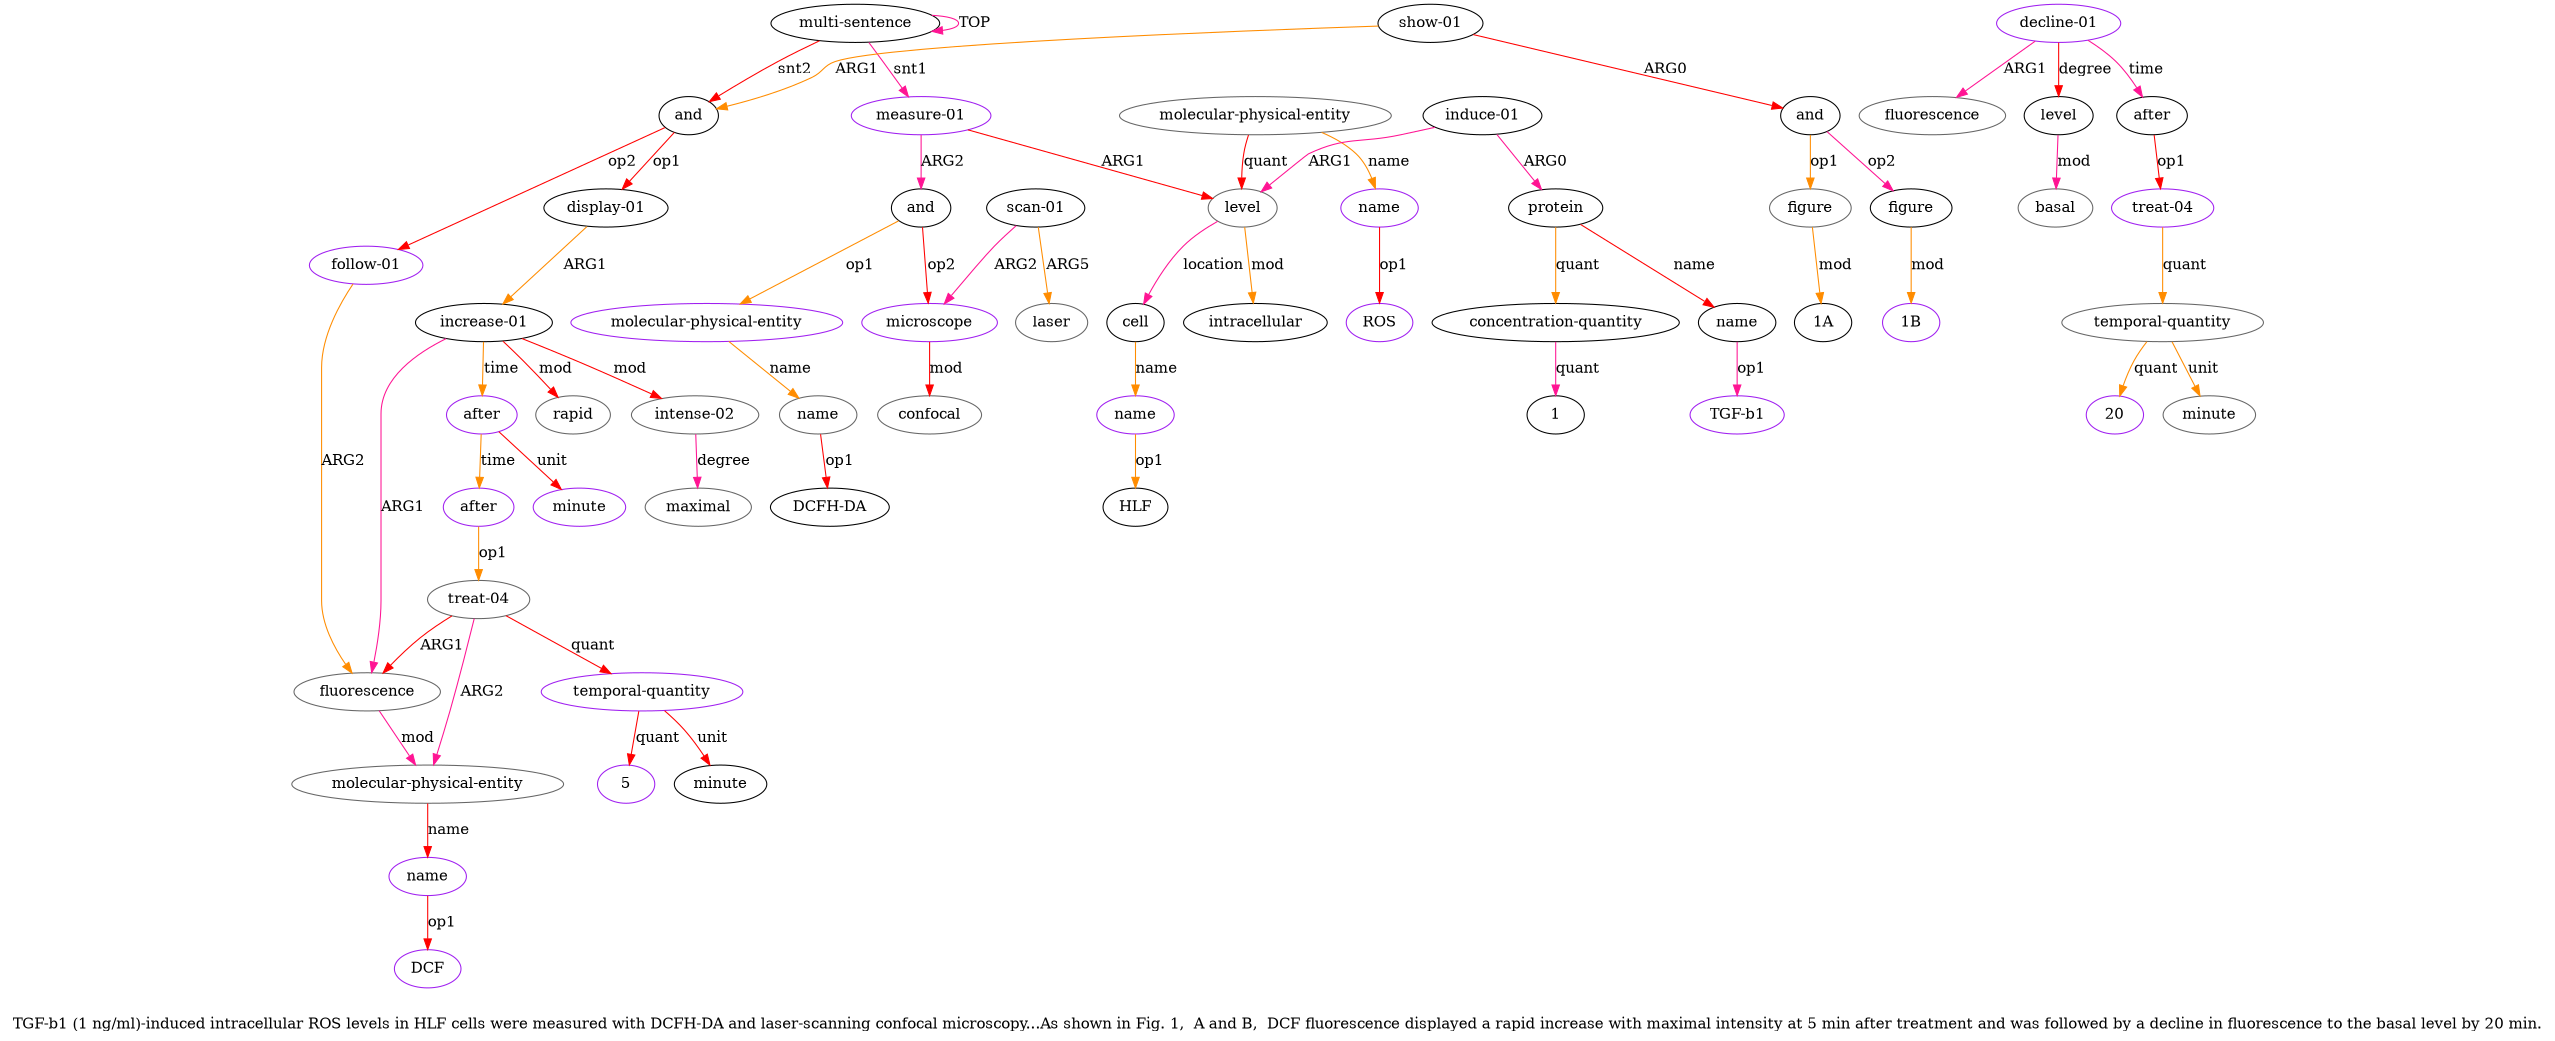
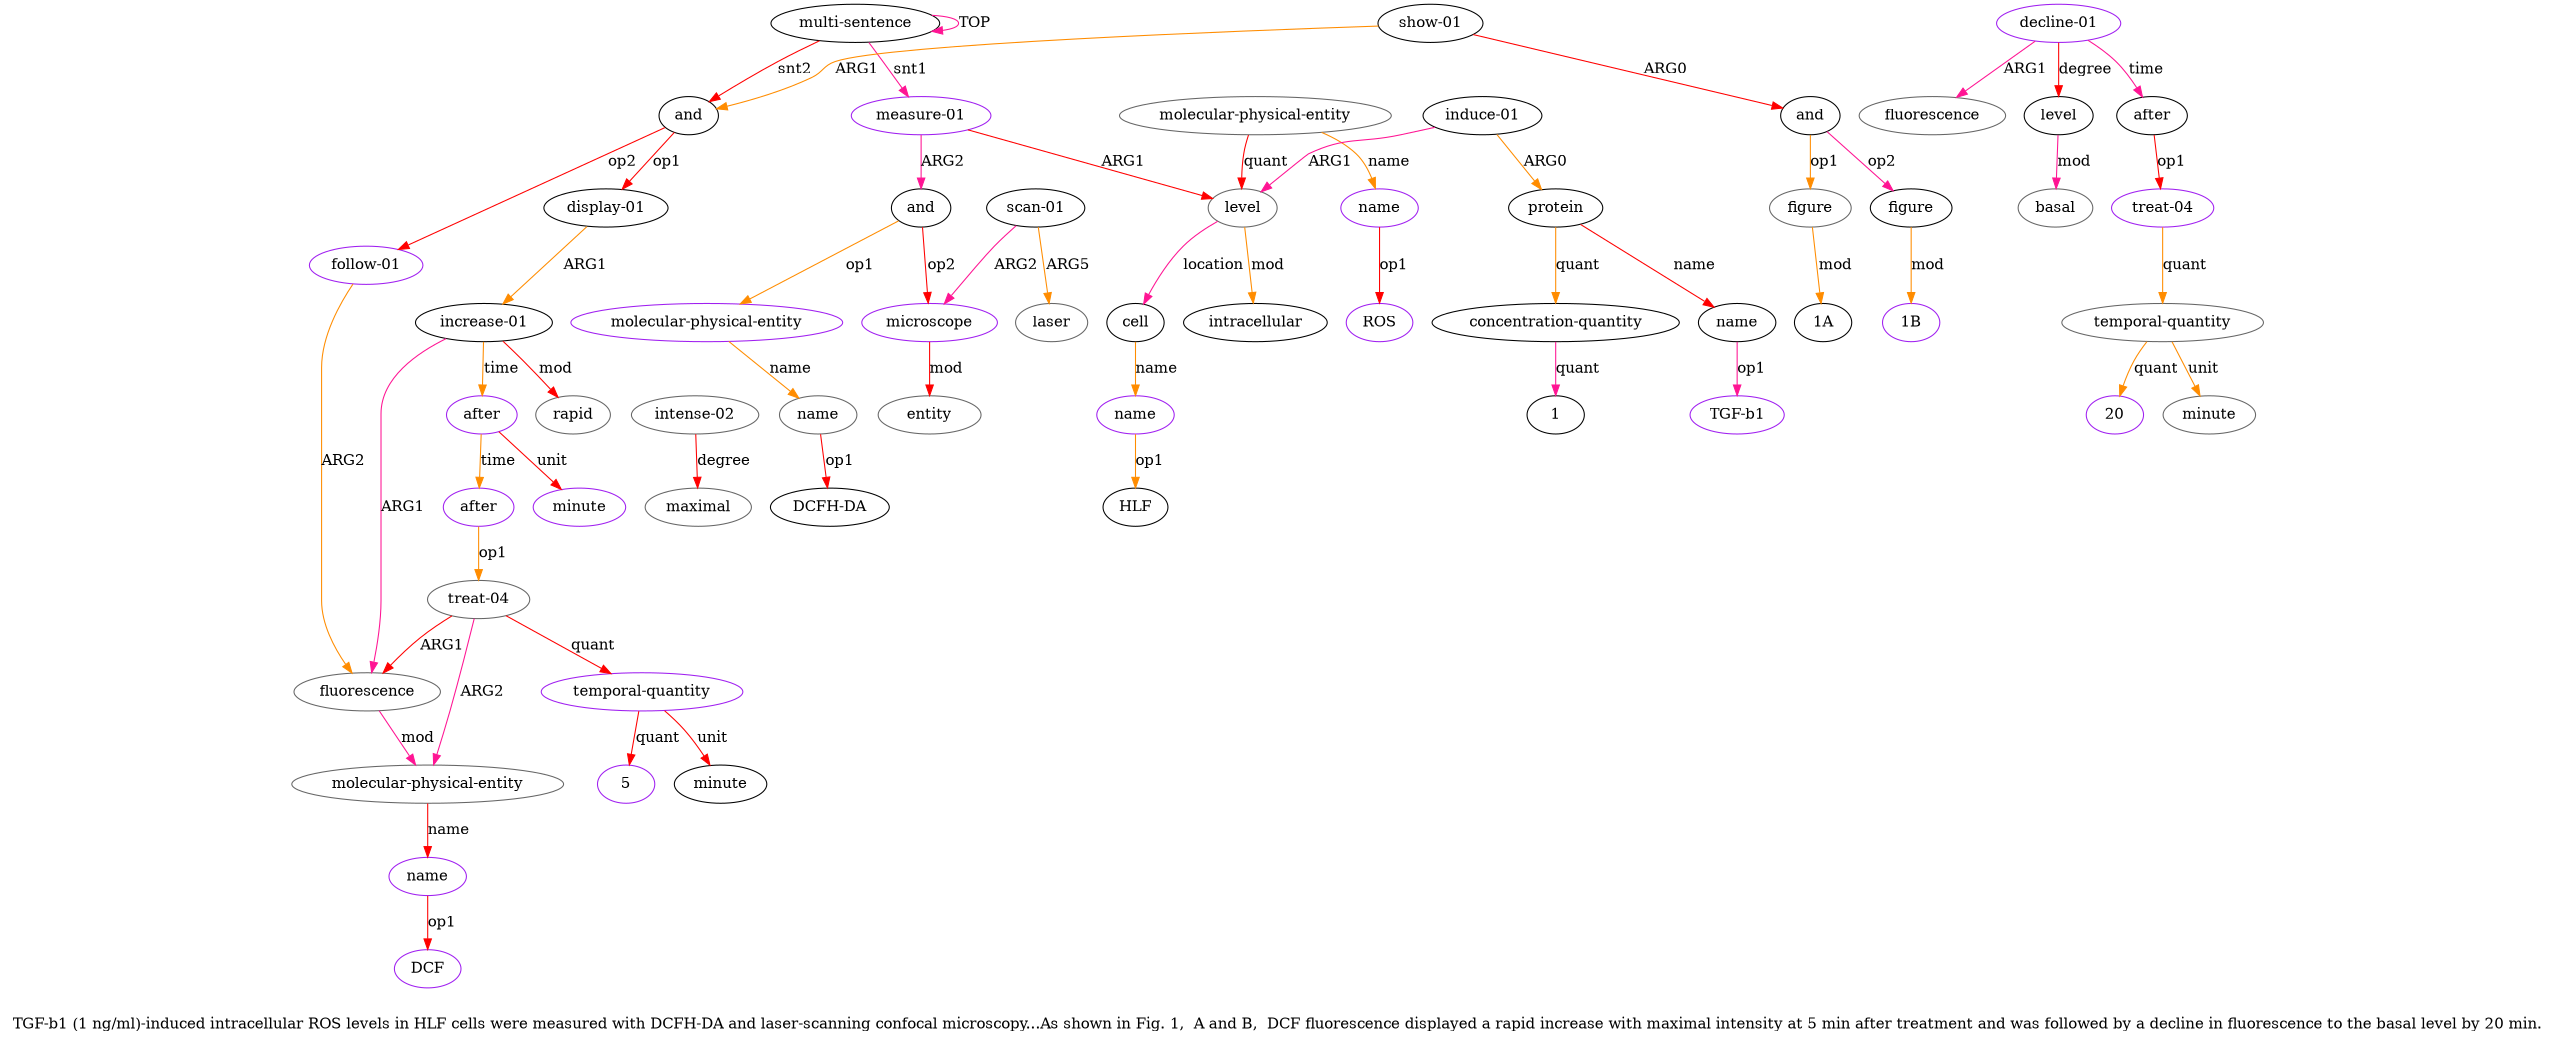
edge "induce-01" -> "protein": color deeppink -> darkorange
edge "increase-01" -> "intense-02": removed, label "mod"
node "confocal": label "confocal" -> "entity"
edge "intense-02" -> "maximal": color deeppink -> red
